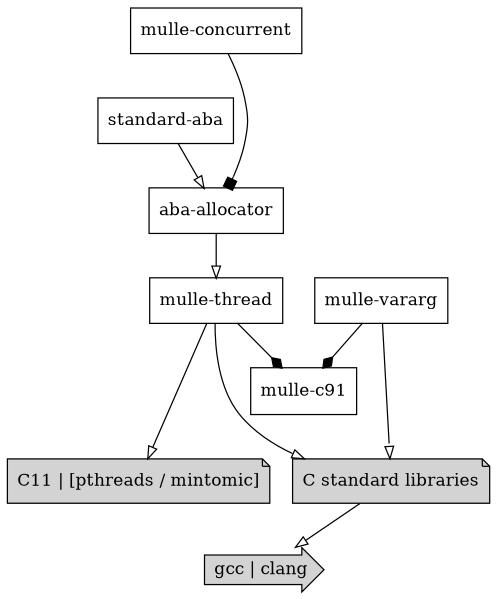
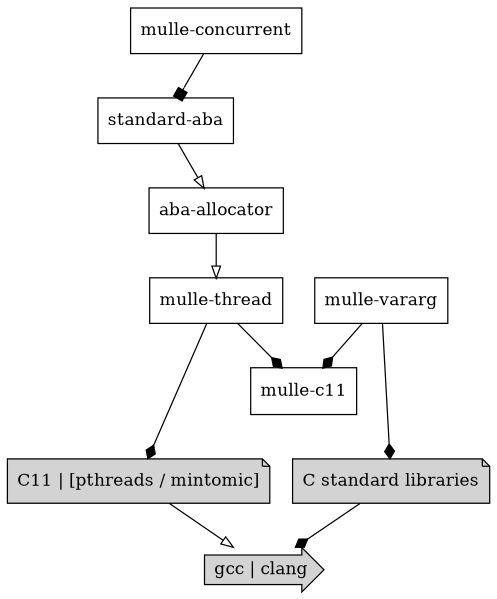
edge "mulle-concurrent" -> "aba-allocator": now "mulle-concurrent" -> "standard-aba"
edge "mulle-vararg" -> "C standard libraries": arrowhead onormal -> diamond
edge "mulle-thread" -> "C11 | [pthreads / mintomic]": arrowhead onormal -> diamond
node "mulle-c91": label "mulle-c91" -> "mulle-c11"
edge "mulle-thread" -> "C standard libraries": removed
edge "C11 | [pthreads / mintomic]" -> "gcc | clang": added
edge "C standard libraries" -> "gcc | clang": arrowhead onormal -> diamond
